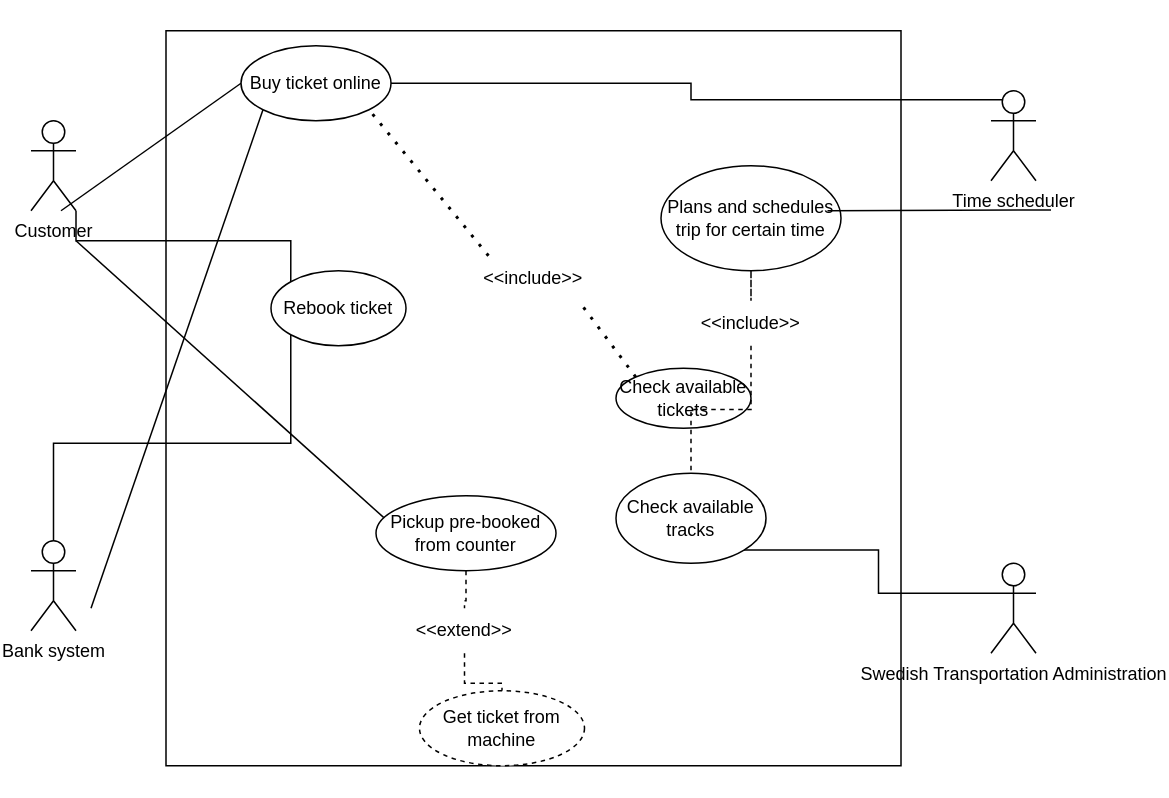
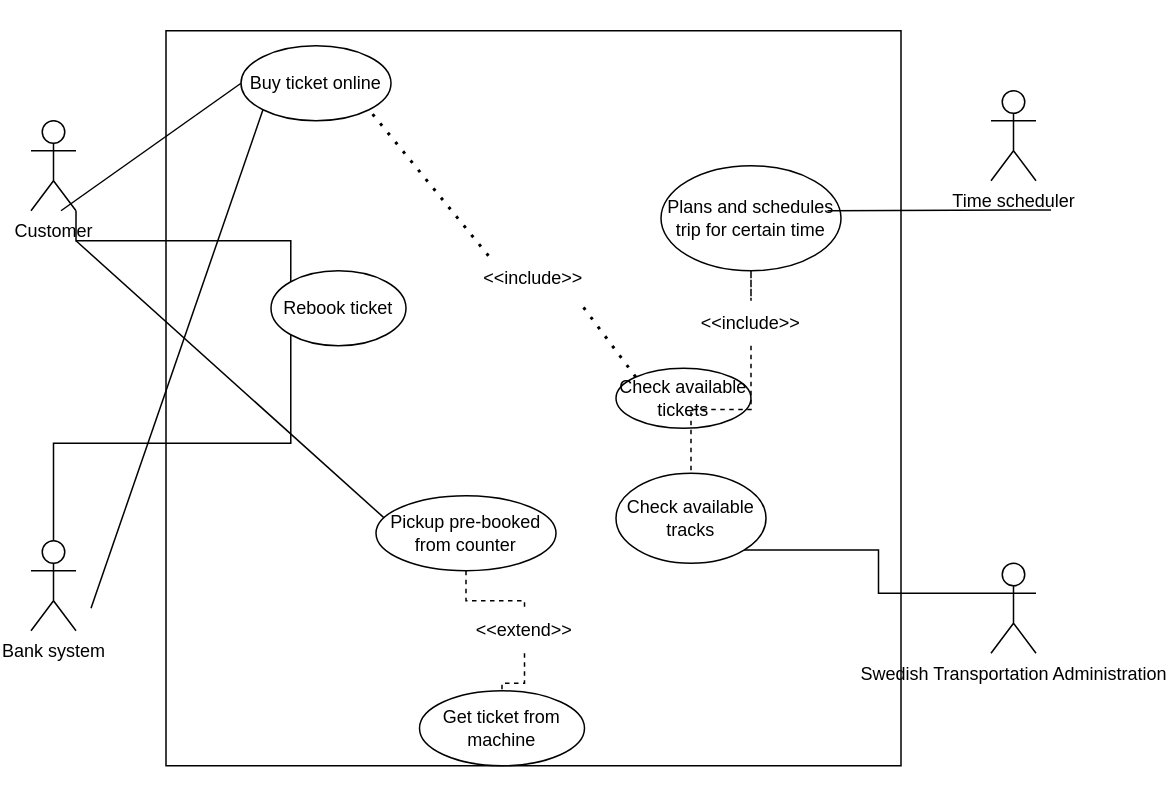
edge "Buy ticket online" -- "Time scheduler": removed
node "<<extend>>": moved (464, 631) -> (524, 631)
node "Get ticket from machine": style dashed -> solid
